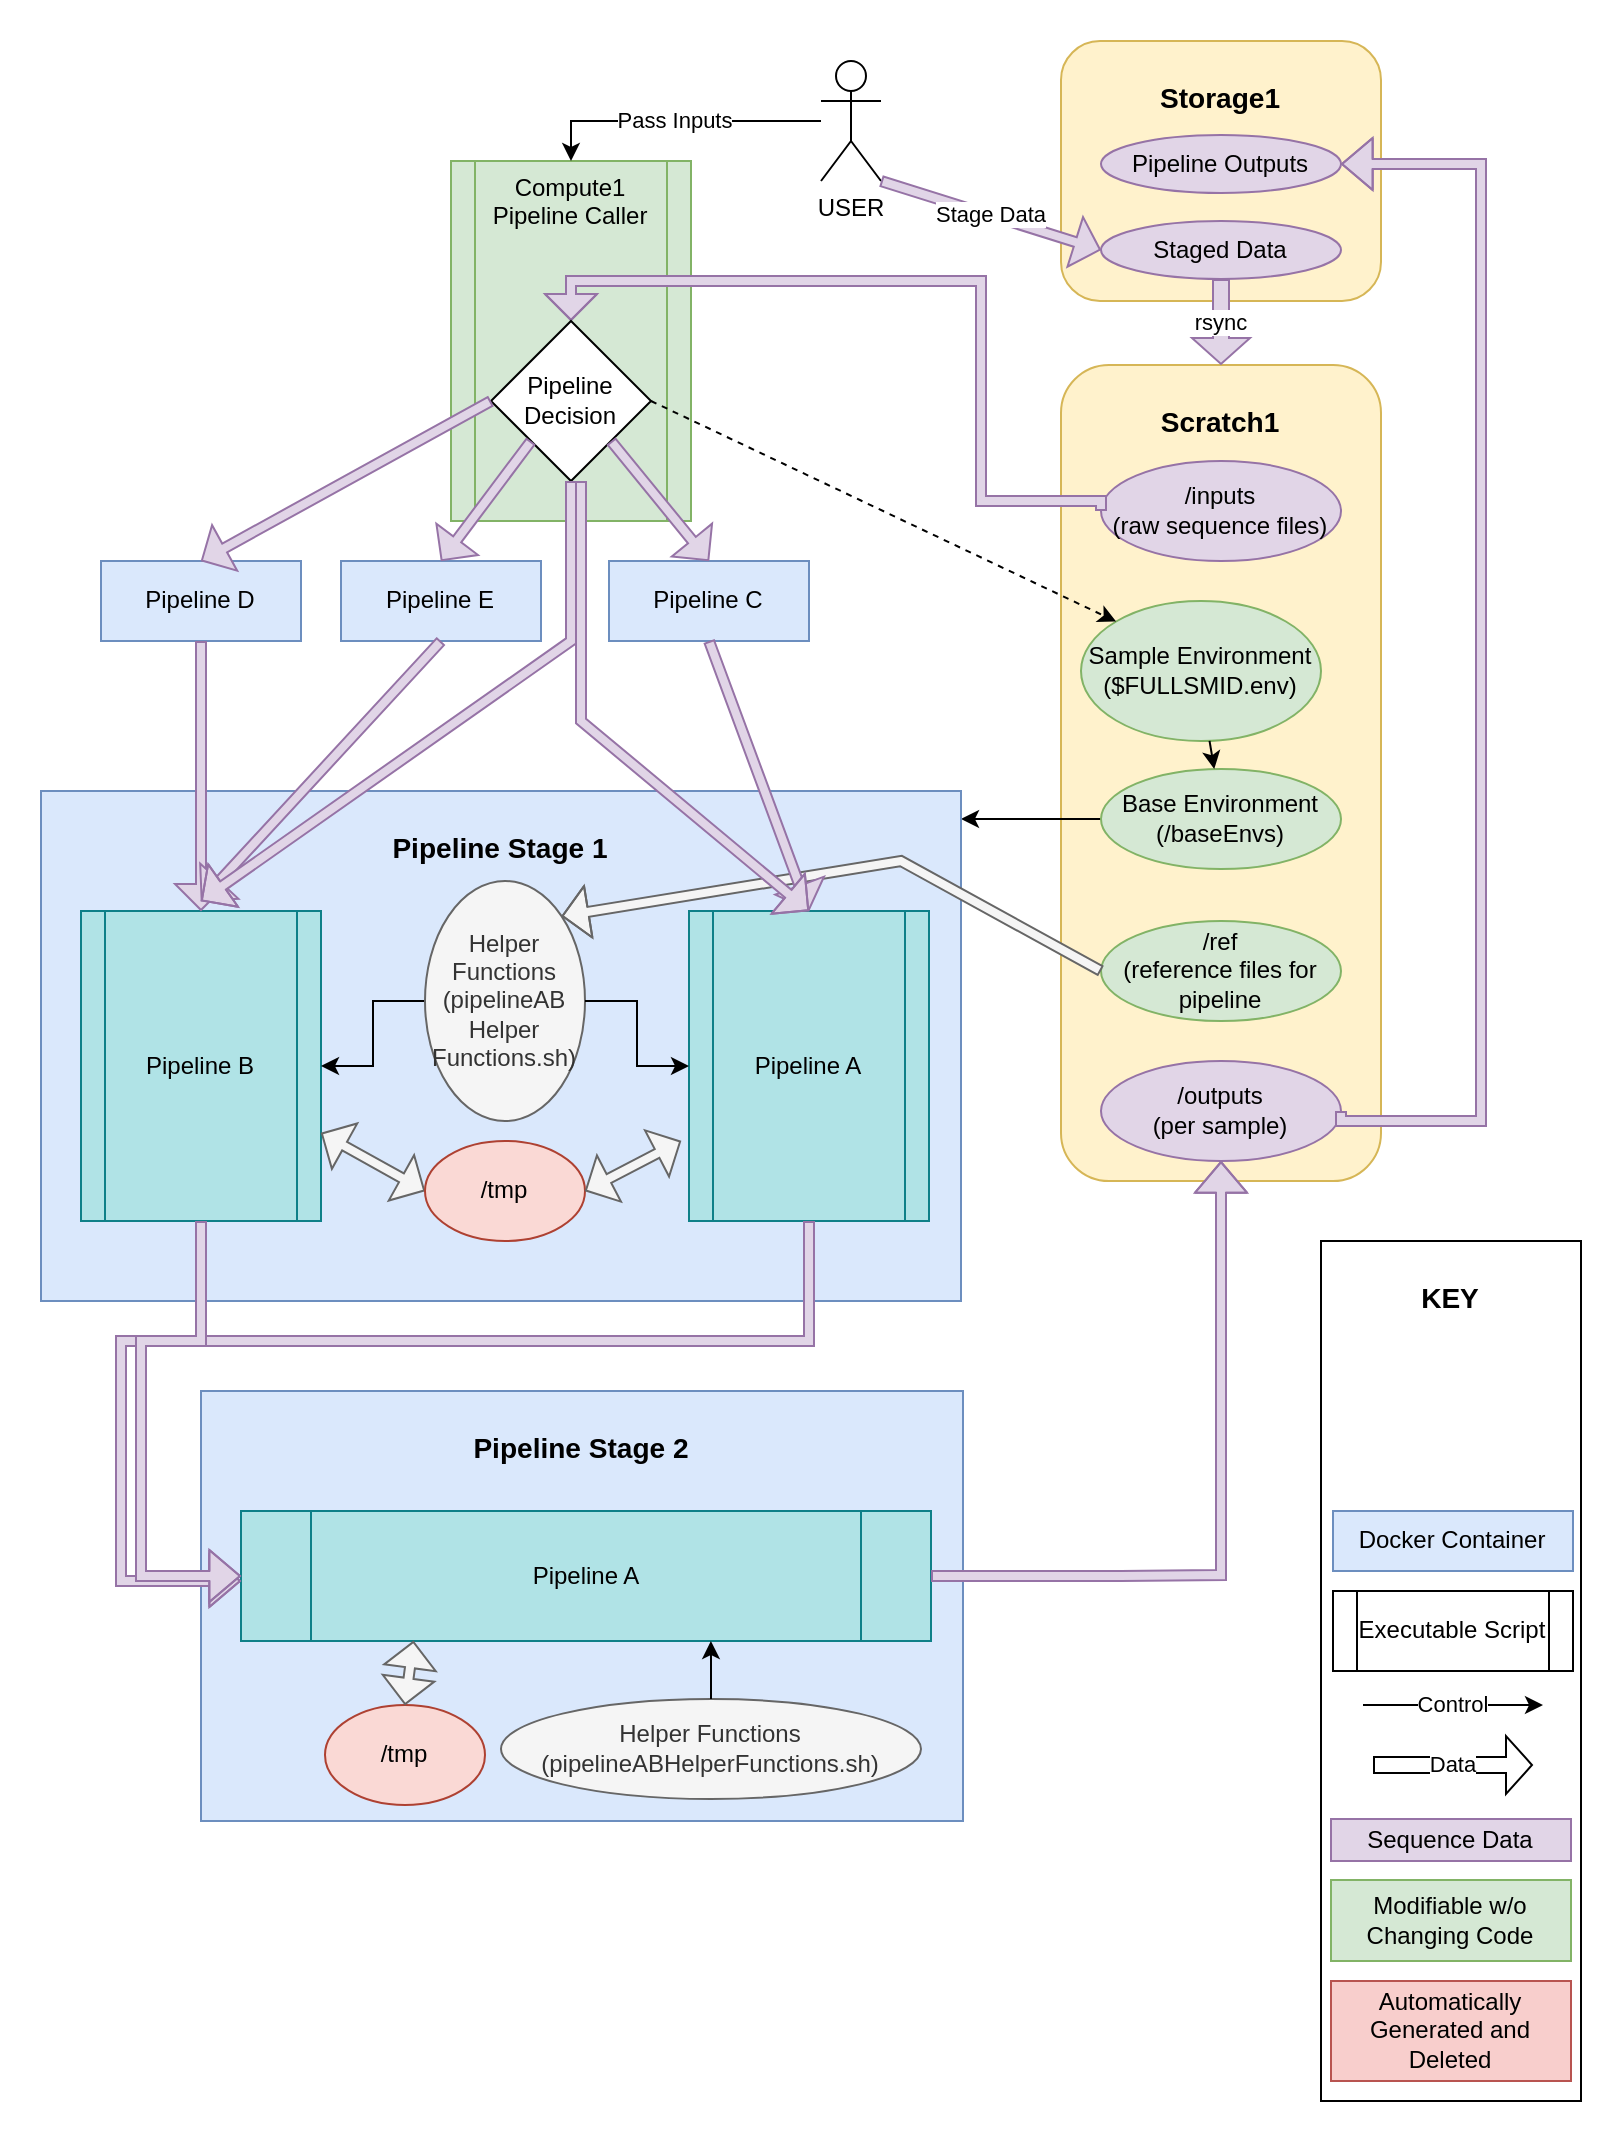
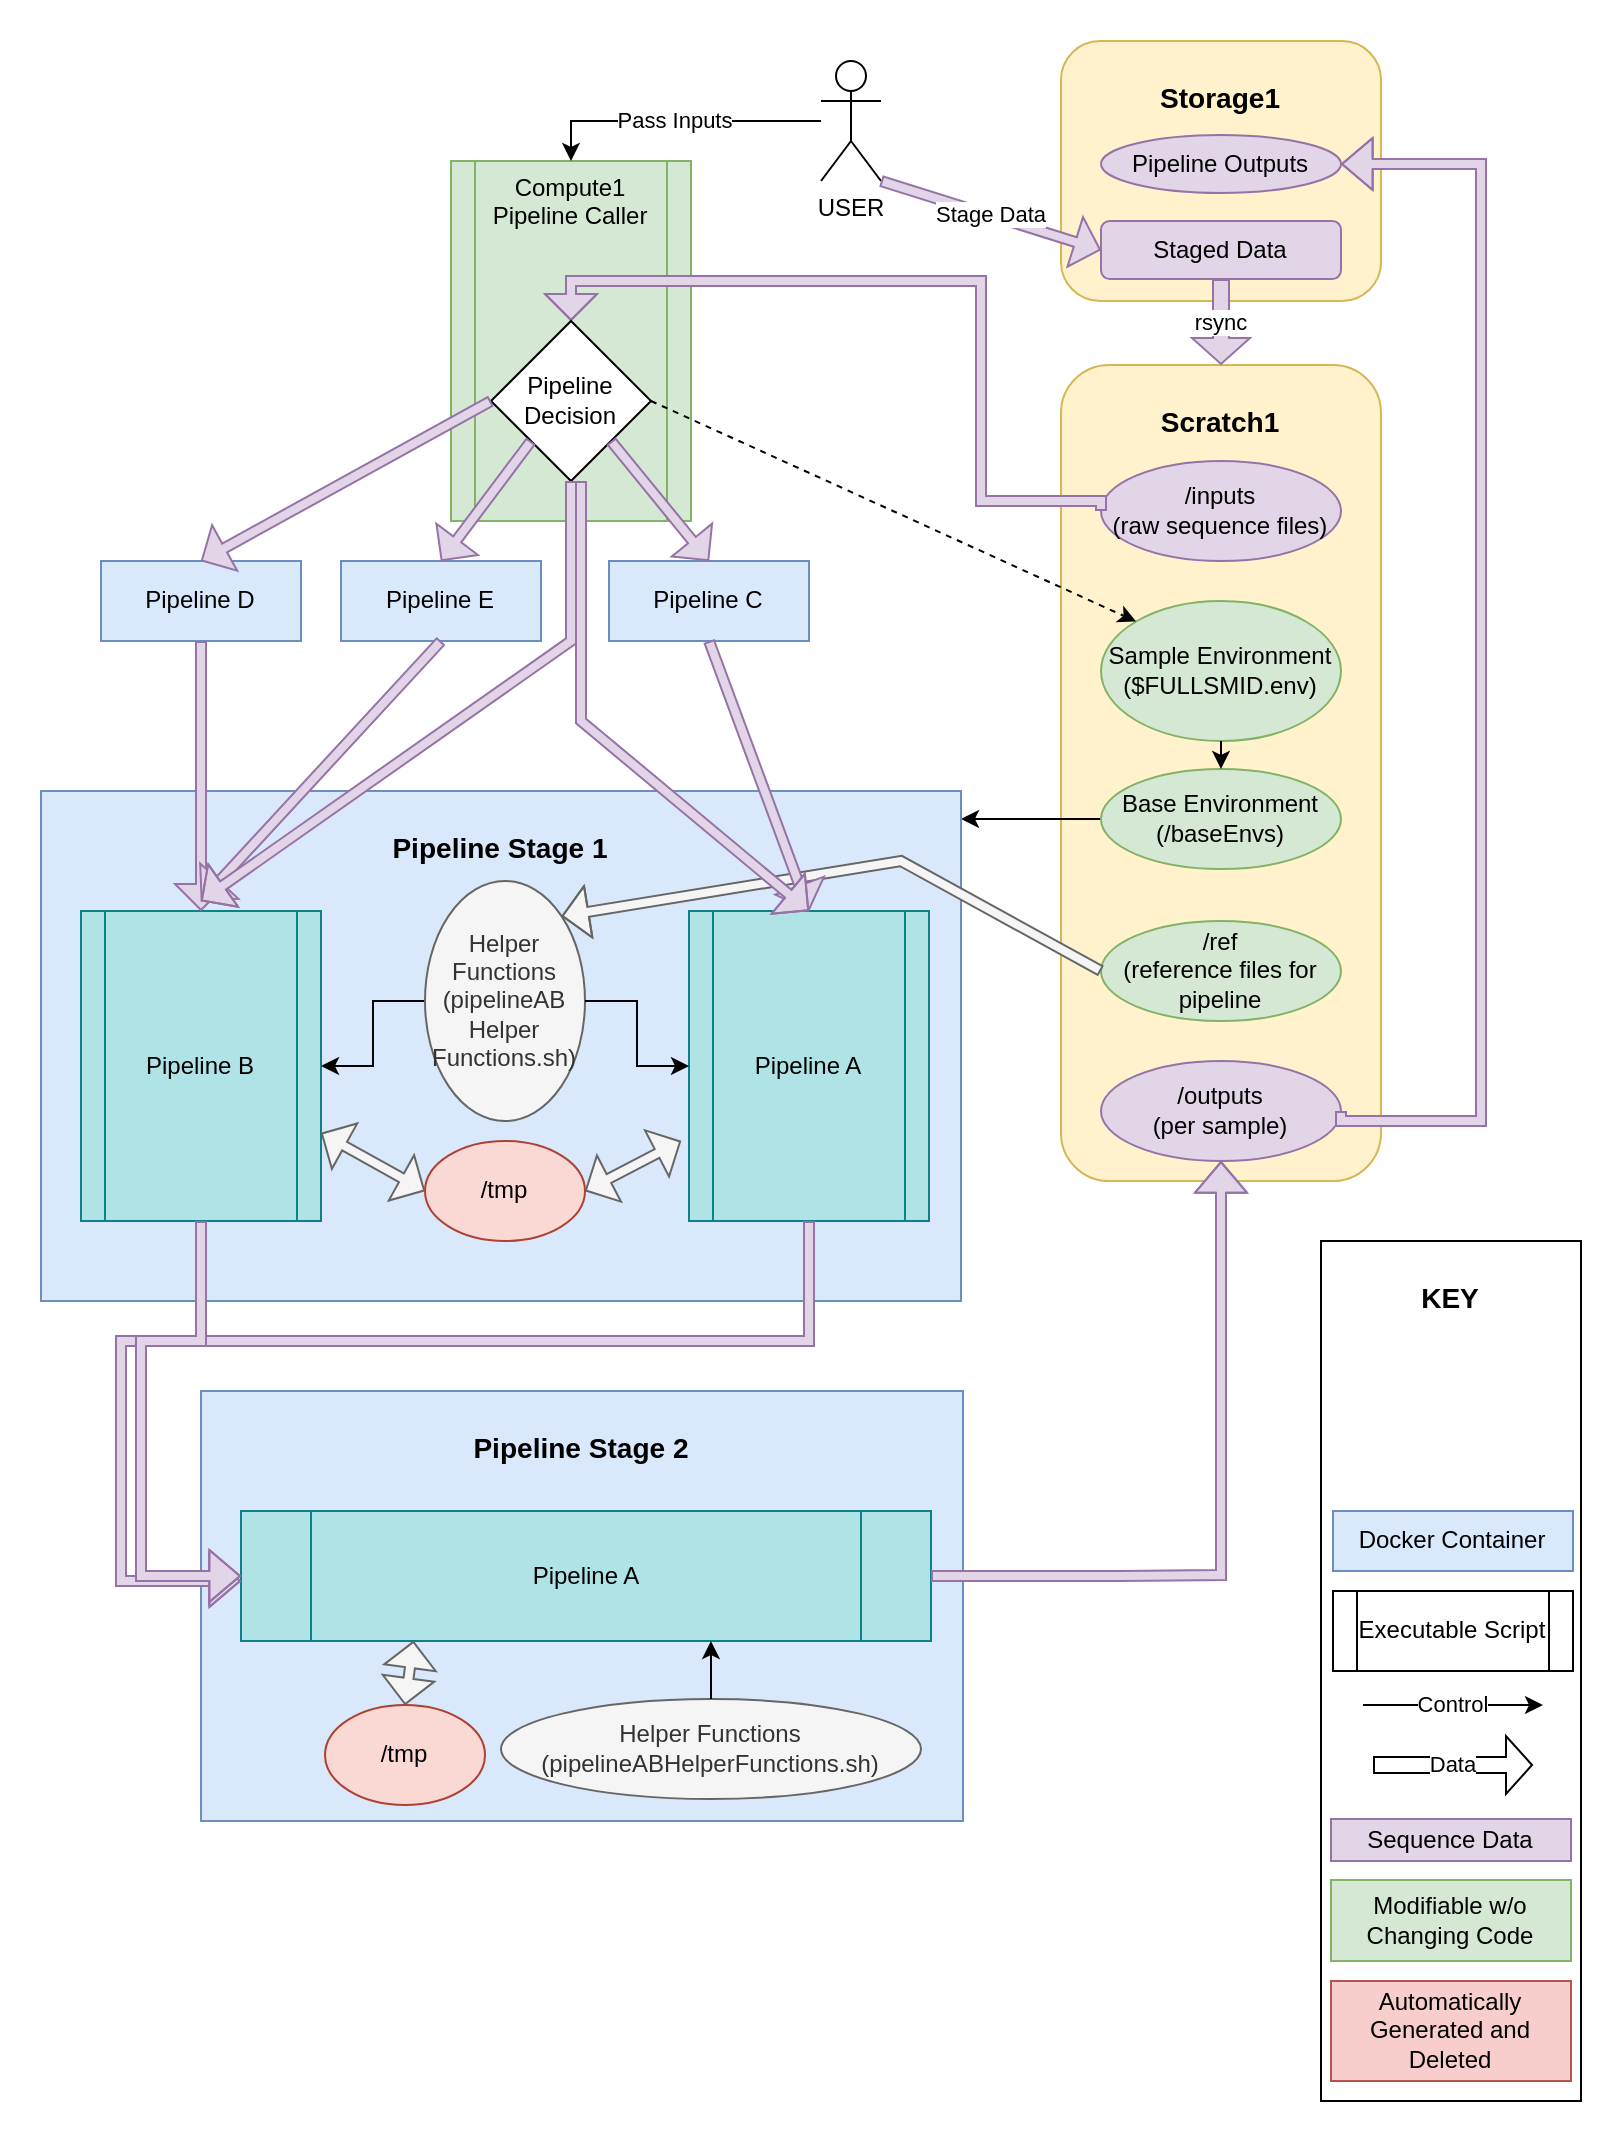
node "Staged Data": shape ellipse -> rounded rectangle
node "Sample Environment ($FULLSMID.env)": moved (1201, 671) -> (1221, 671)
